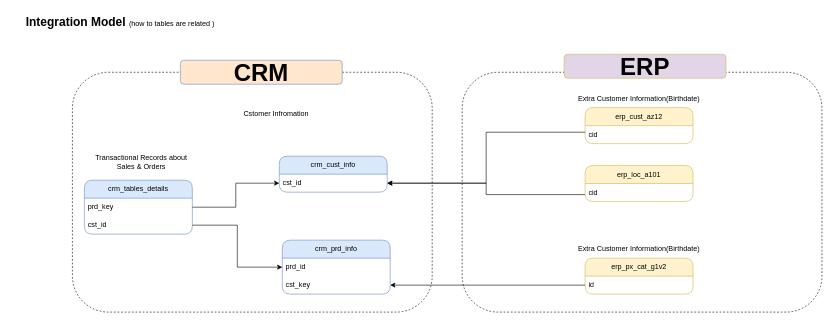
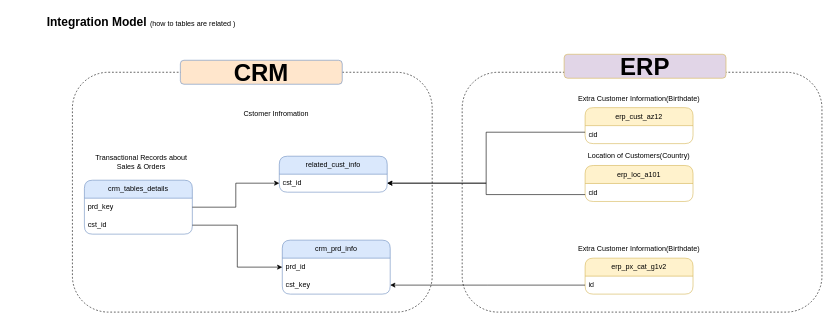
node "Integration Model (how to tables are related )": moved (120, 21) -> (141, 21)
node "Location of Customers(Country)": added
node "crm_cust_info": label "crm_cust_info" -> "related_cust_info"
